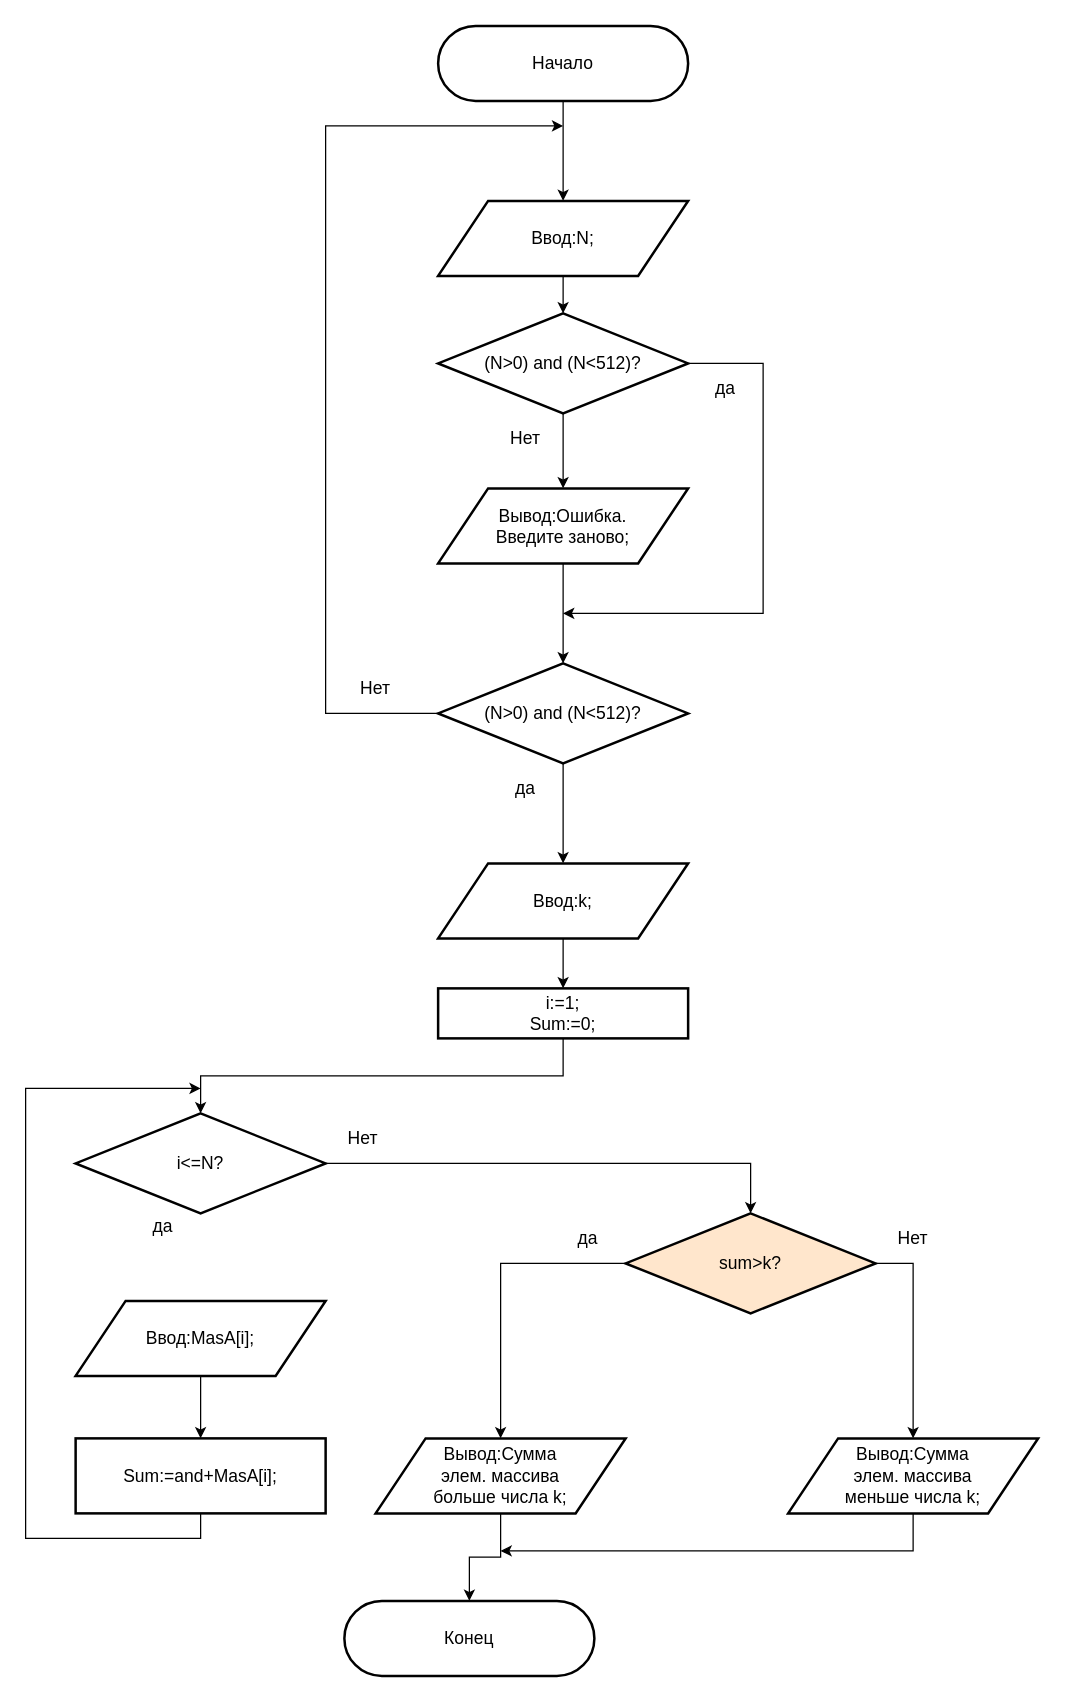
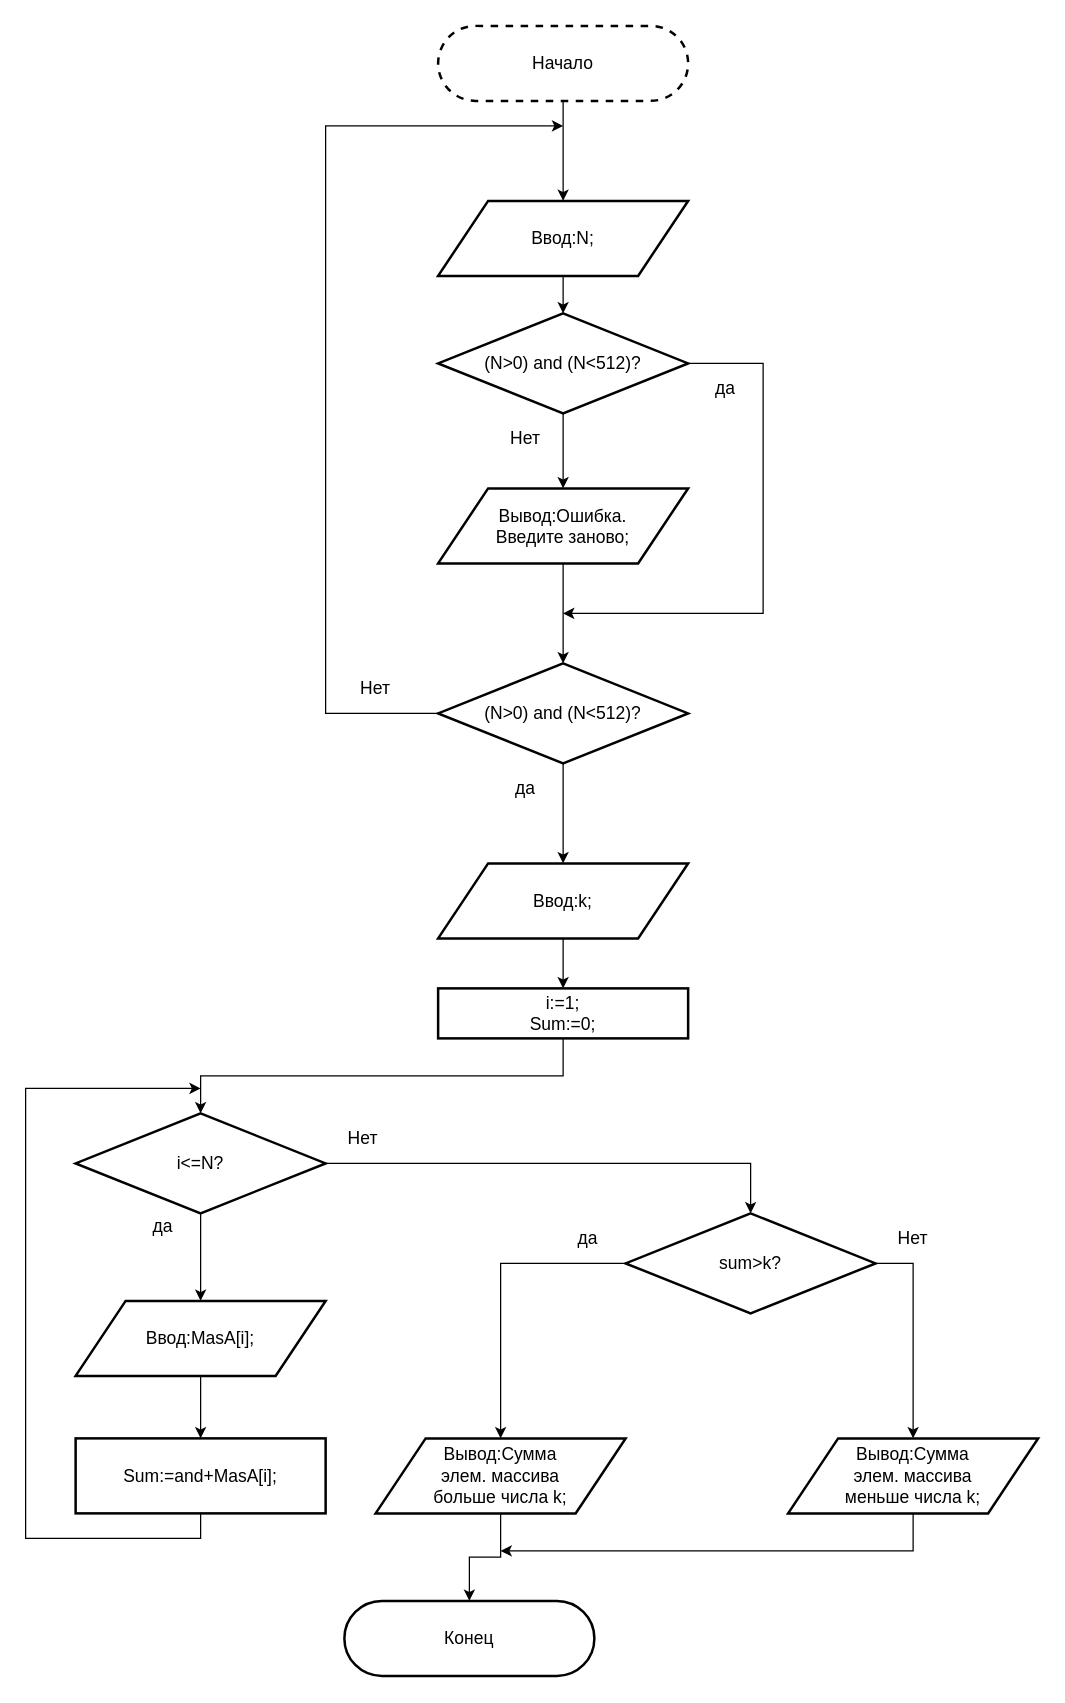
node "Начало": style solid -> dashed
edge "i<=N?" -> "Ввод:MasA[i];": added
node "sum>k?": fillcolor #ffe6cc -> #ffffff
